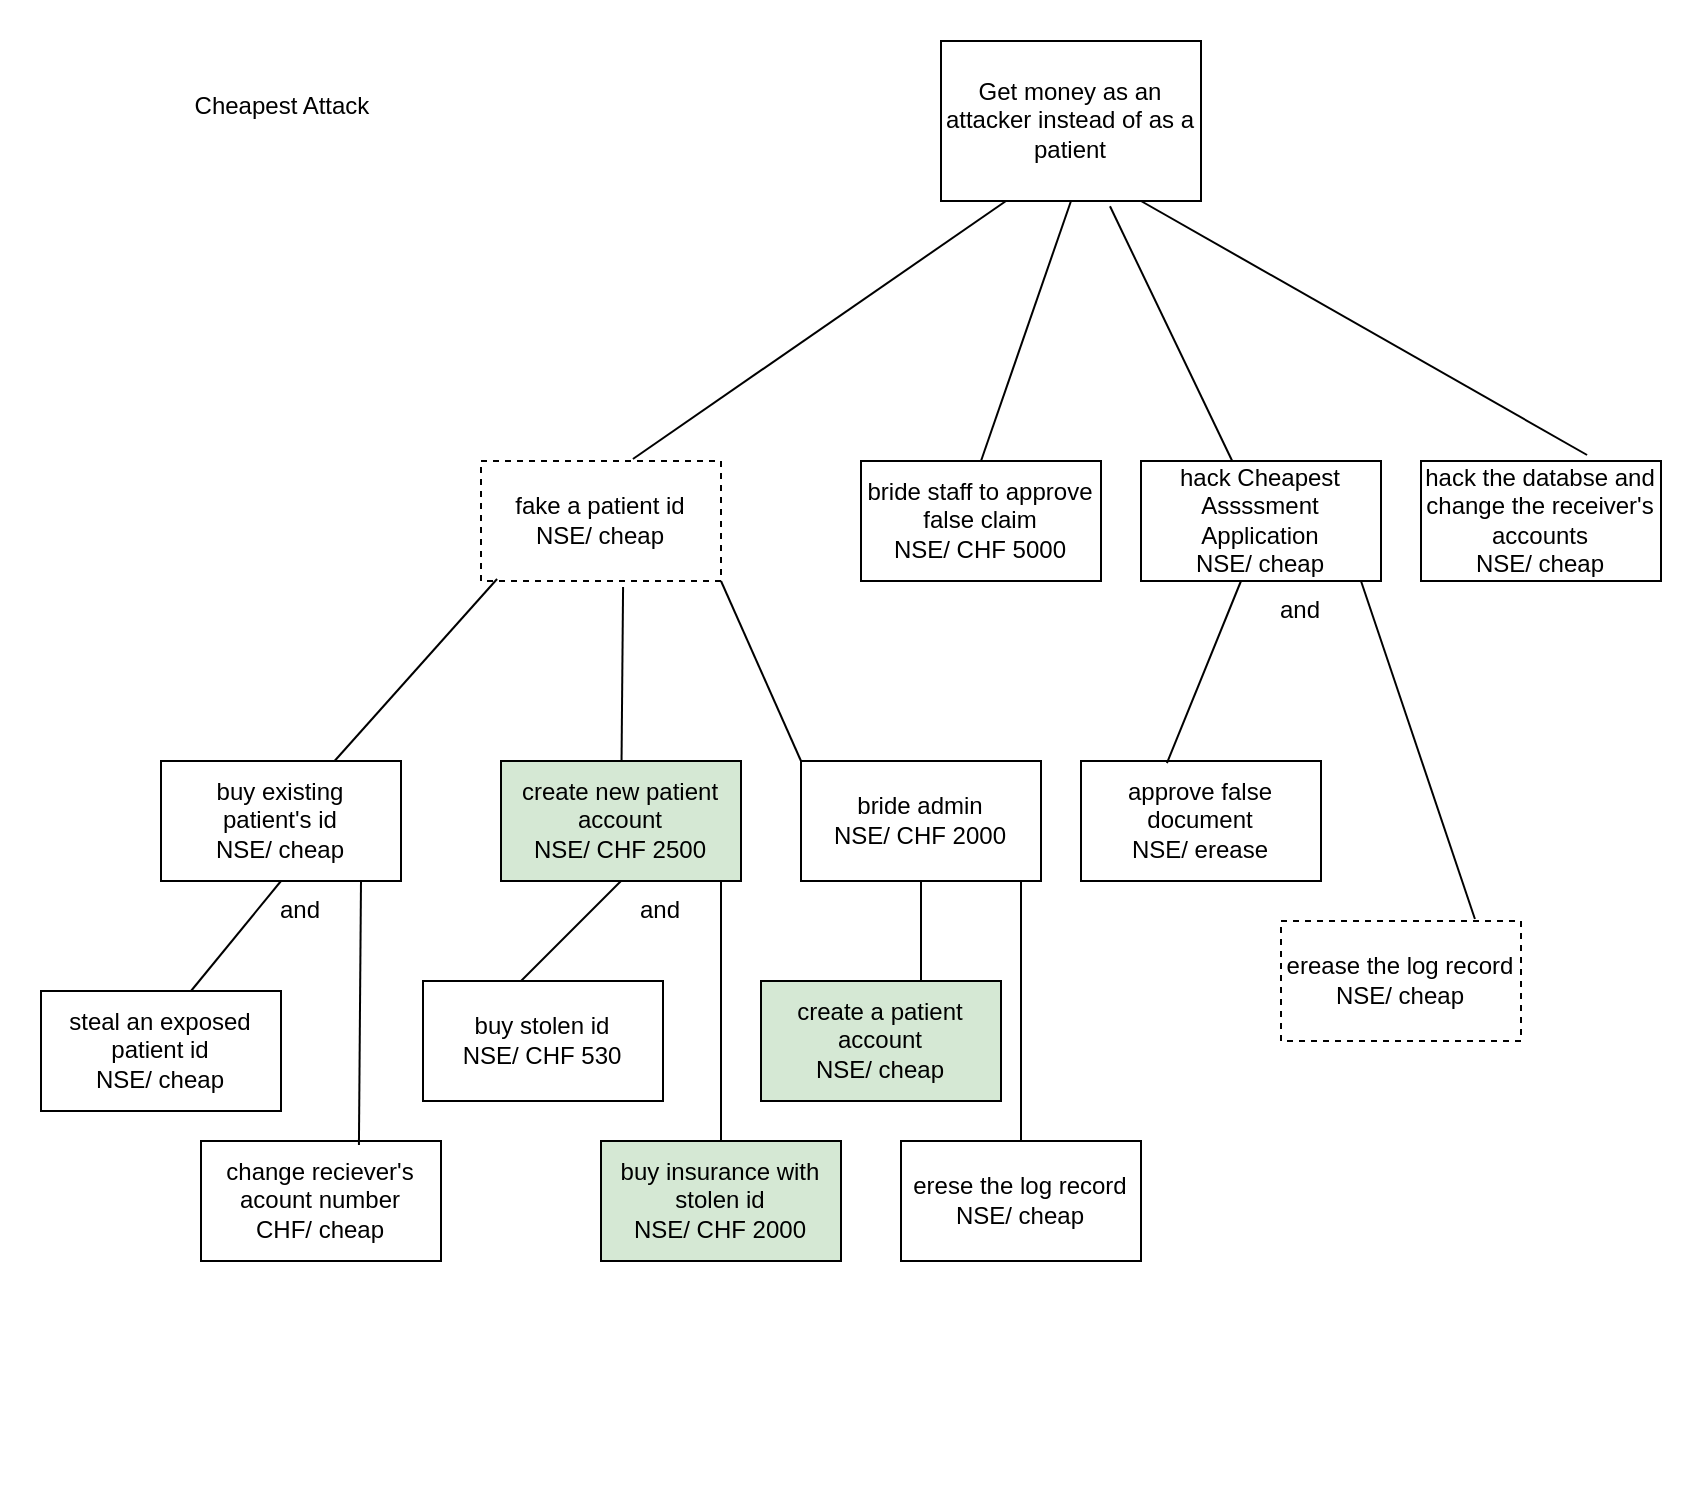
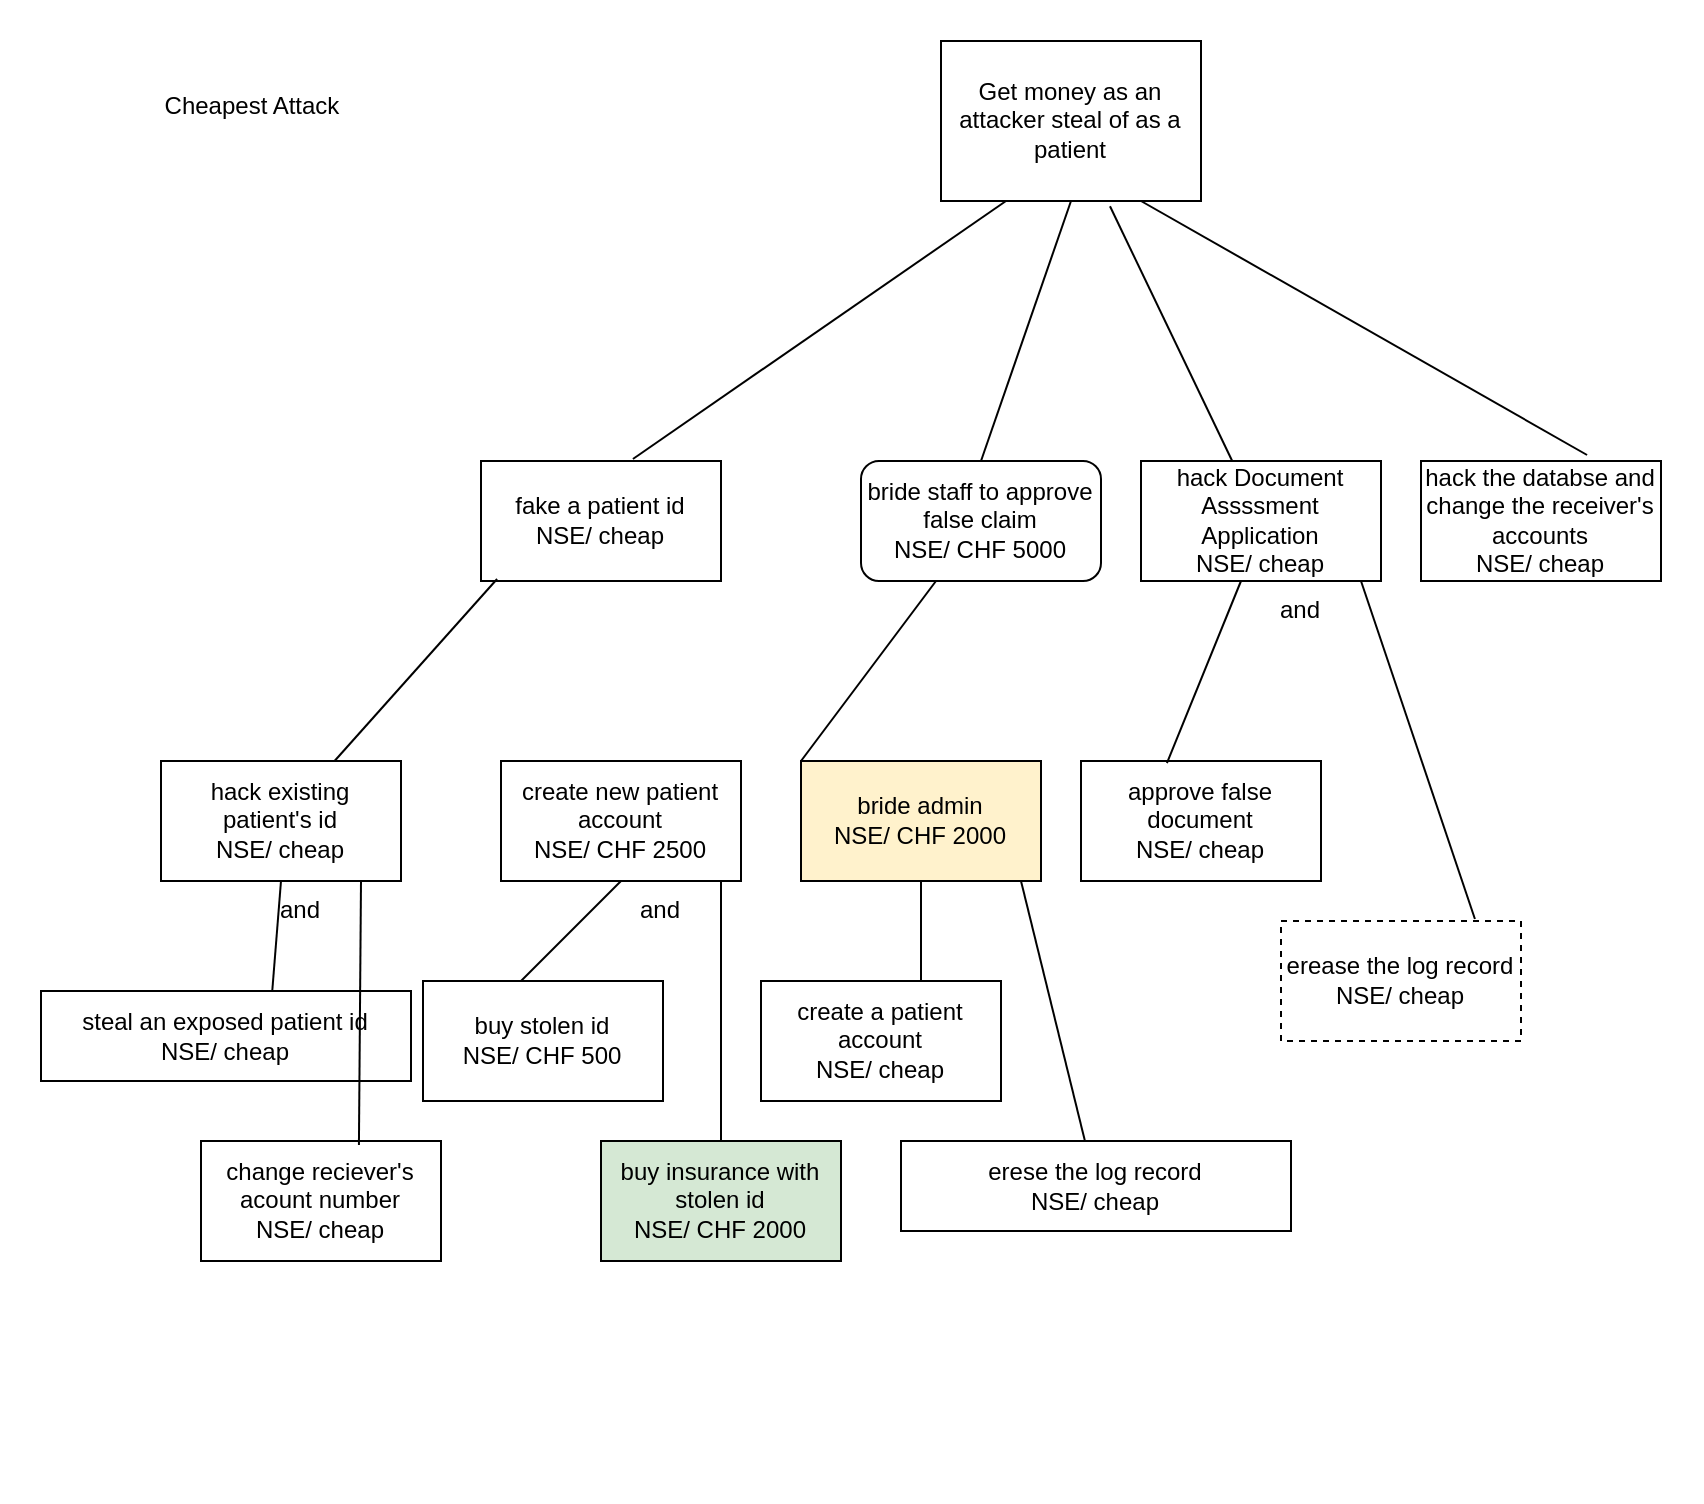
node "Cheapest Attack": moved (283, 121) -> (253, 121)
node "Get money as an attacker instead of as a patient": label "Get money as an attacker instead of as a patient" -> "Get money as an attacker steal of as a patient"
node "fake a patient id NSE/ cheap": style dashed -> solid
node "bride staff to approve false claim NSE/ CHF 5000": shape rectangle -> rounded rectangle
node "hack Cheapest Assssment Application NSE/ cheap": label "hack Cheapest Assssment Application NSE/ cheap" -> "hack Document Assssment Application NSE/ cheap"
edge "fake a patient id NSE/ cheap" -- "bride admin NSE/ CHF 2000": now "bride staff to approve false claim NSE/ CHF 5000" -- "bride admin NSE/ CHF 2000"
edge "fake a patient id NSE/ cheap" -- "create new patient account NSE/ CHF 2500": removed
node "buy existing patient's id NSE/ cheap": label "buy existing patient's id NSE/ cheap" -> "hack existing patient's id NSE/ cheap"
node "create new patient account NSE/ CHF 2500": fillcolor #d5e8d4 -> #ffffff
node "bride admin NSE/ CHF 2000": fillcolor #ffffff -> #fff2cc
node "approve false document NSE/ erease": label "approve false document NSE/ erease" -> "approve false document NSE/ cheap"
node "buy stolen id NSE/ CHF 530": label "buy stolen id NSE/ CHF 530" -> "buy stolen id NSE/ CHF 500"
node "create a patient account NSE/ cheap": fillcolor #d5e8d4 -> #ffffff
node "steal an exposed patient id NSE/ cheap": size 240x120 -> 370x90
node "change reciever's acount number CHF/ cheap": label "change reciever's acount number CHF/ cheap" -> "change reciever's acount number NSE/ cheap"
node "erese the log record NSE/ cheap": size 240x120 -> 390x90
